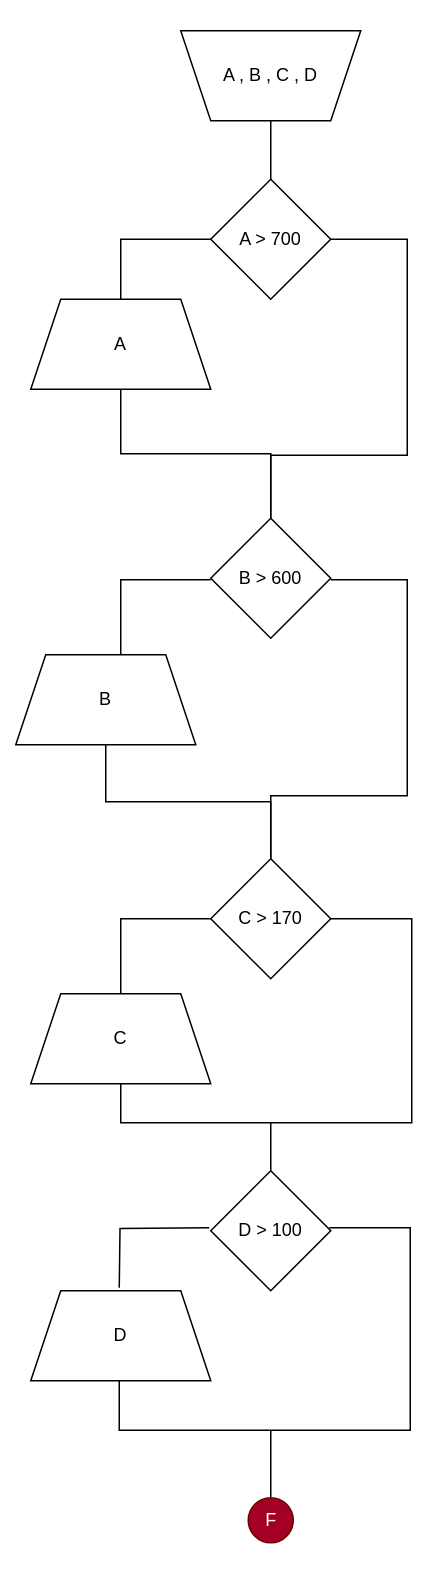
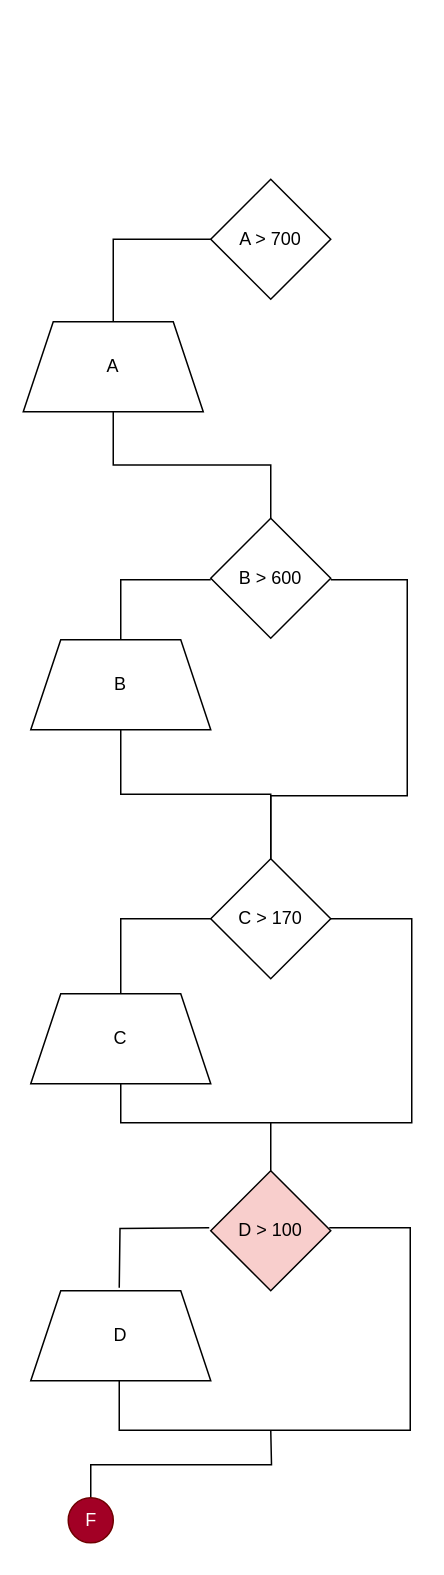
node "A , B , C , D": removed
edge "A , B , C , D" -- "A > 700": removed
node "A": moved (121, 344) -> (113, 367)
edge "A > 700" -- "B > 600": removed
node "B": moved (106, 700) -> (121, 685)
node "D > 100": fillcolor #ffffff -> #f8cecc
node "F": moved (271, 1520) -> (91, 1520)
